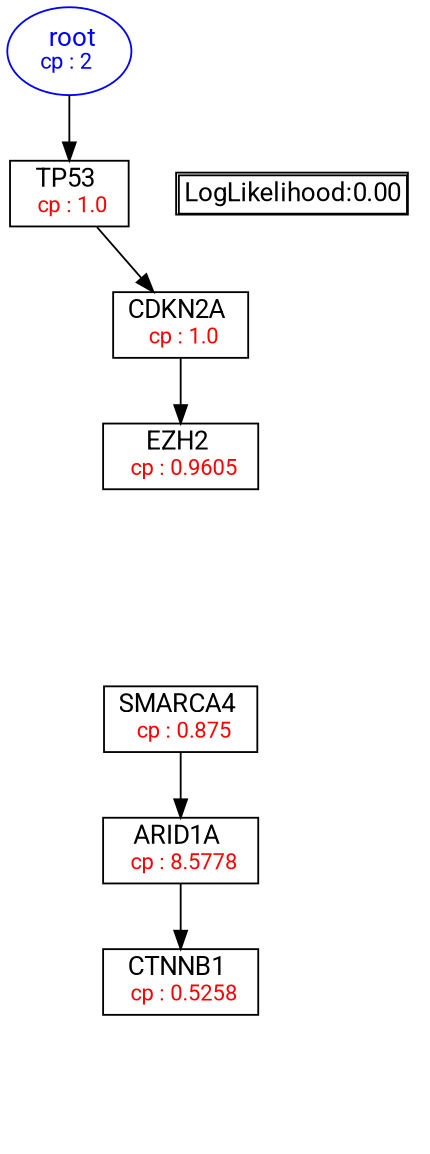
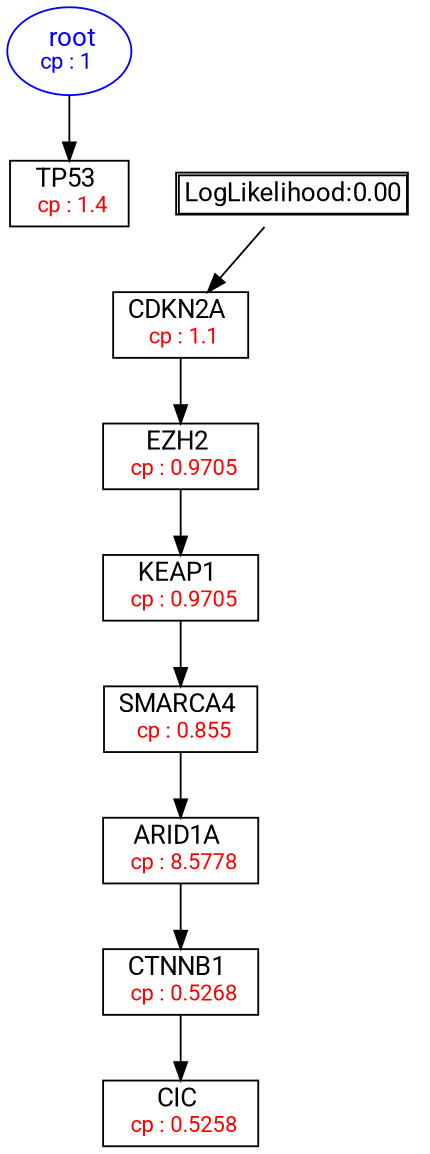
node "root": text "cp : 2" -> "cp : 1"
node "TP53": text "cp : 1.0" -> "cp : 1.4"
edge "TP53" -> "CDKN2A": now "LogLikelihood:0.00" -> "CDKN2A"
node "CDKN2A": text "cp : 1.0" -> "cp : 1.1"
node "EZH2": text "cp : 0.9605" -> "cp : 0.9705"
node "KEAP1": added
node "SMARCA4": text "cp : 0.875" -> "cp : 0.855"
node "CTNNB1": text "cp : 0.5258" -> "cp : 0.5268"
node "CIC": added
